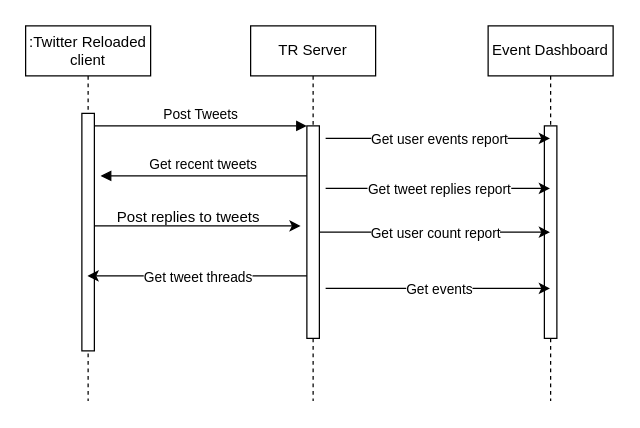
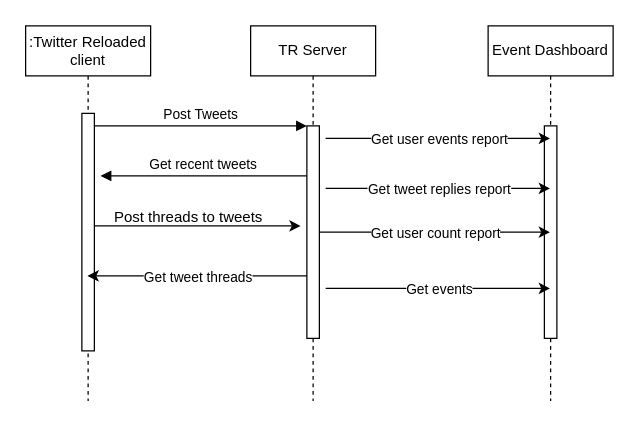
node "Post replies to tweets": label "Post replies to tweets" -> "Post threads to tweets"
